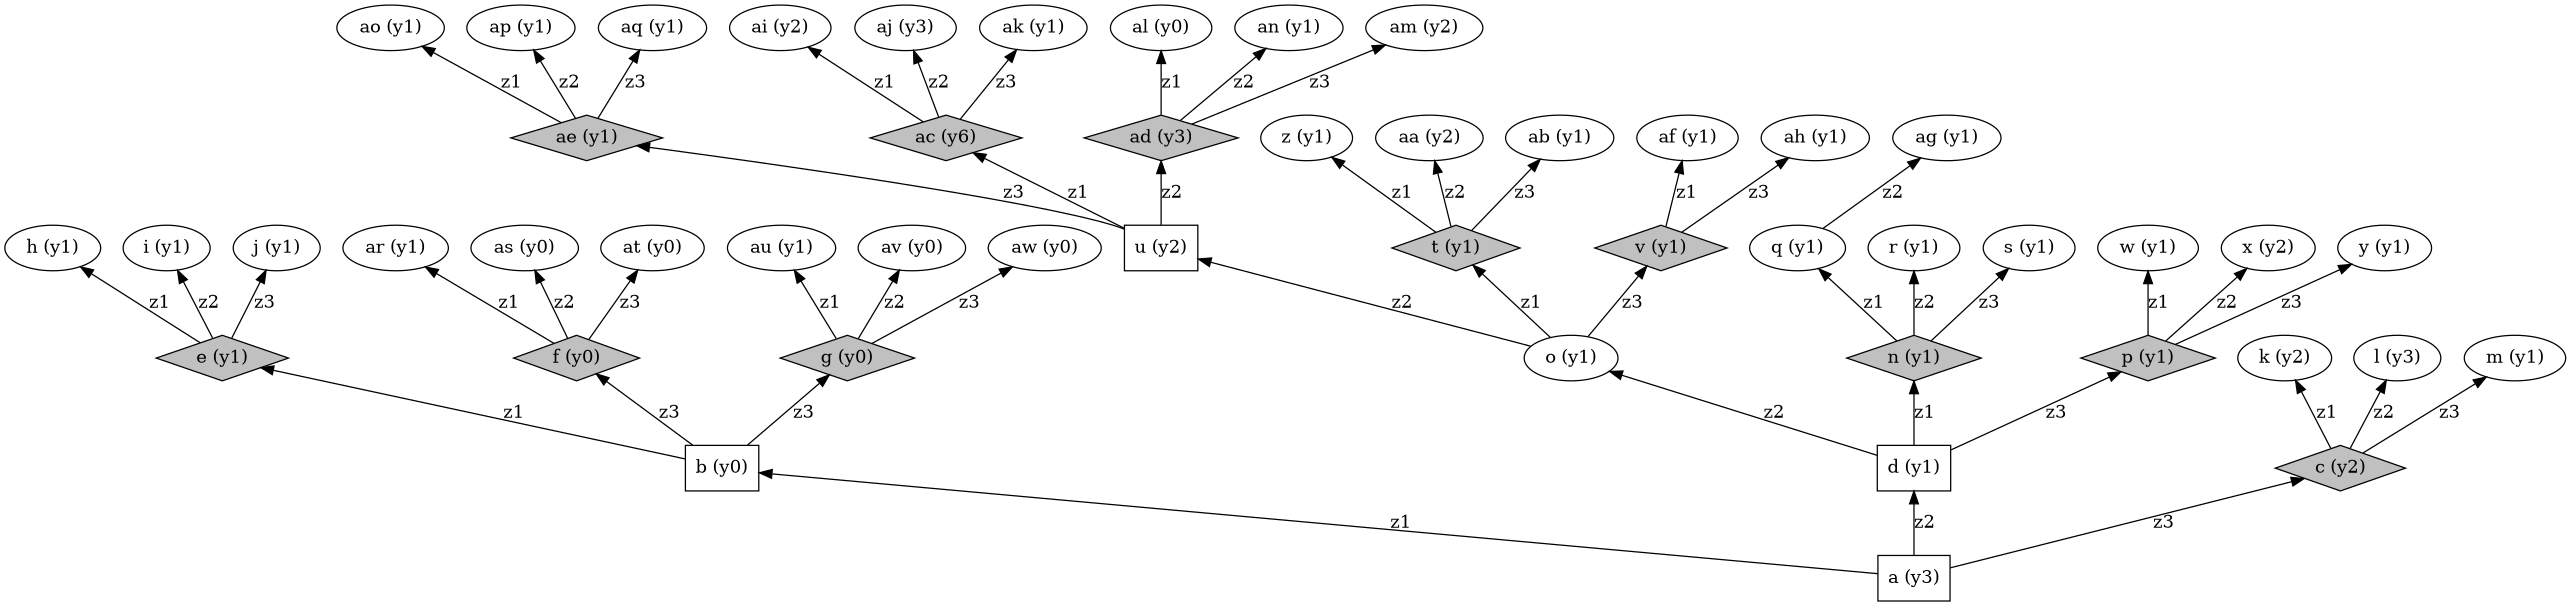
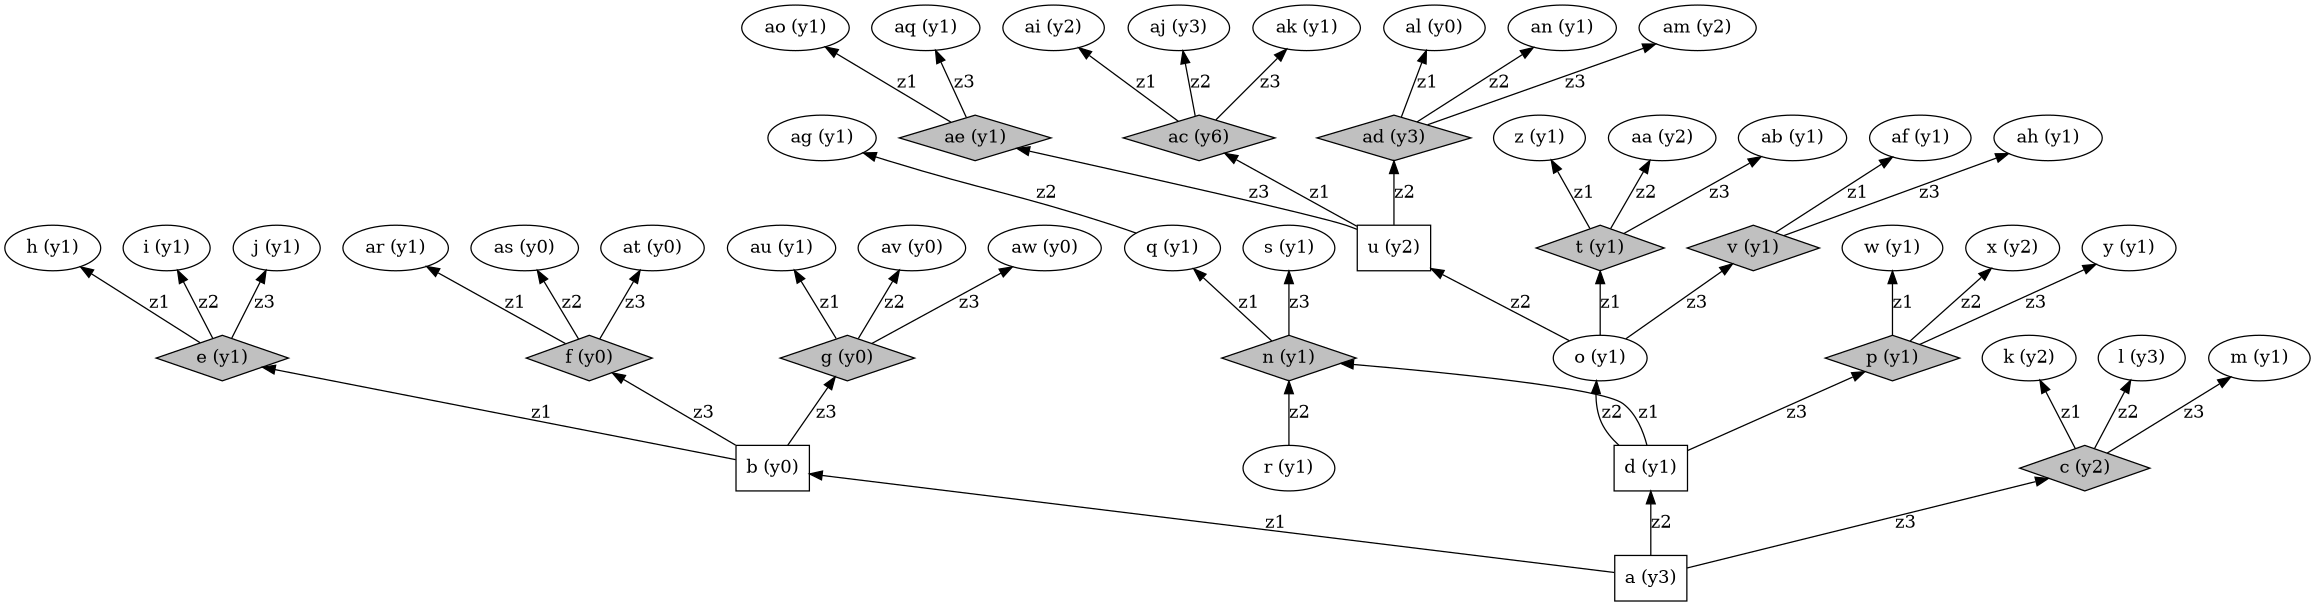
node "ap (y1)": removed
edge "n (y1)" -> "r (y1)": reversed
